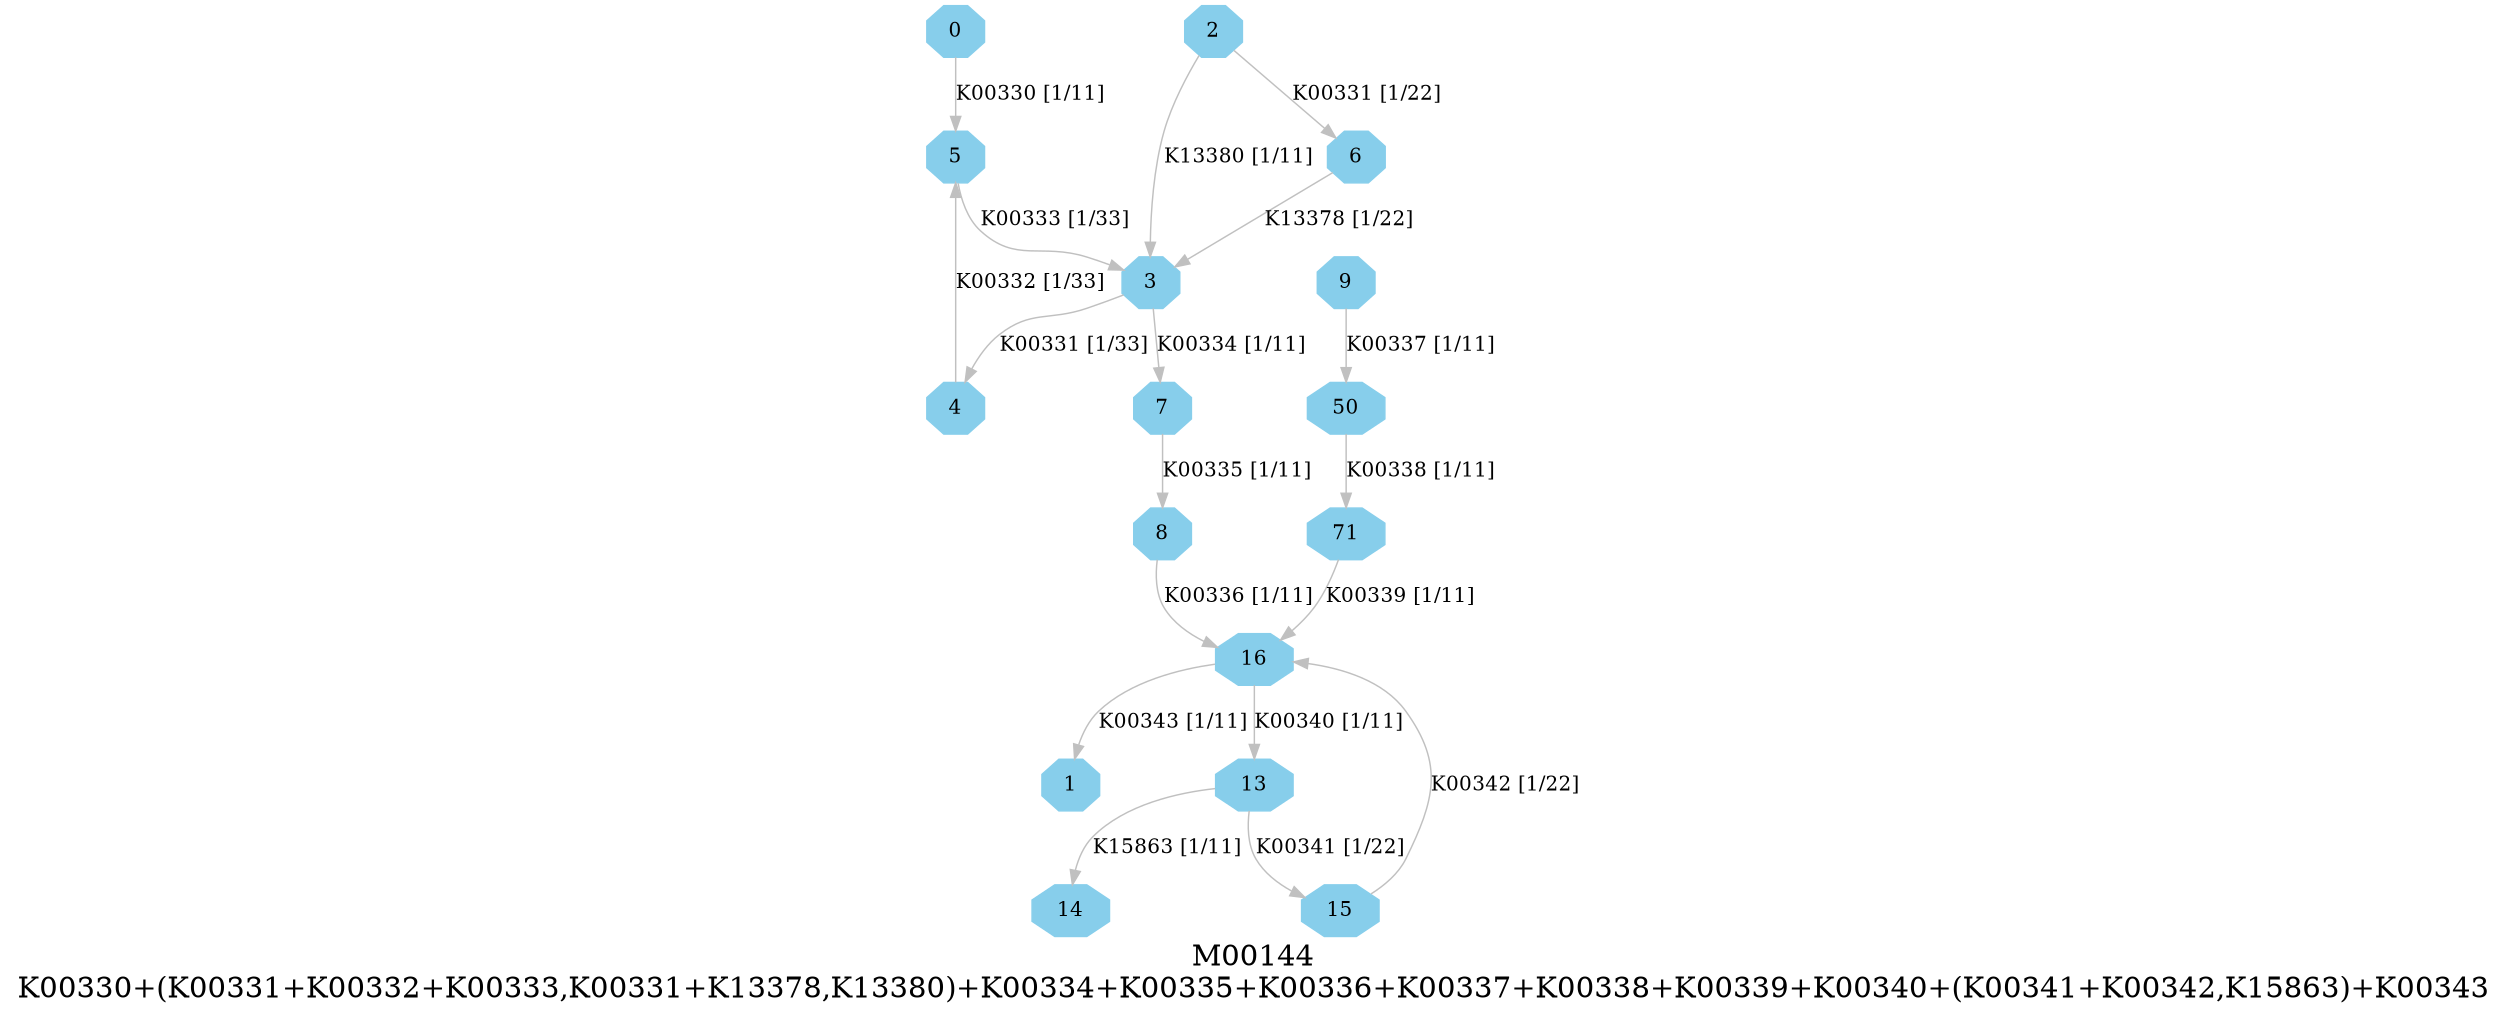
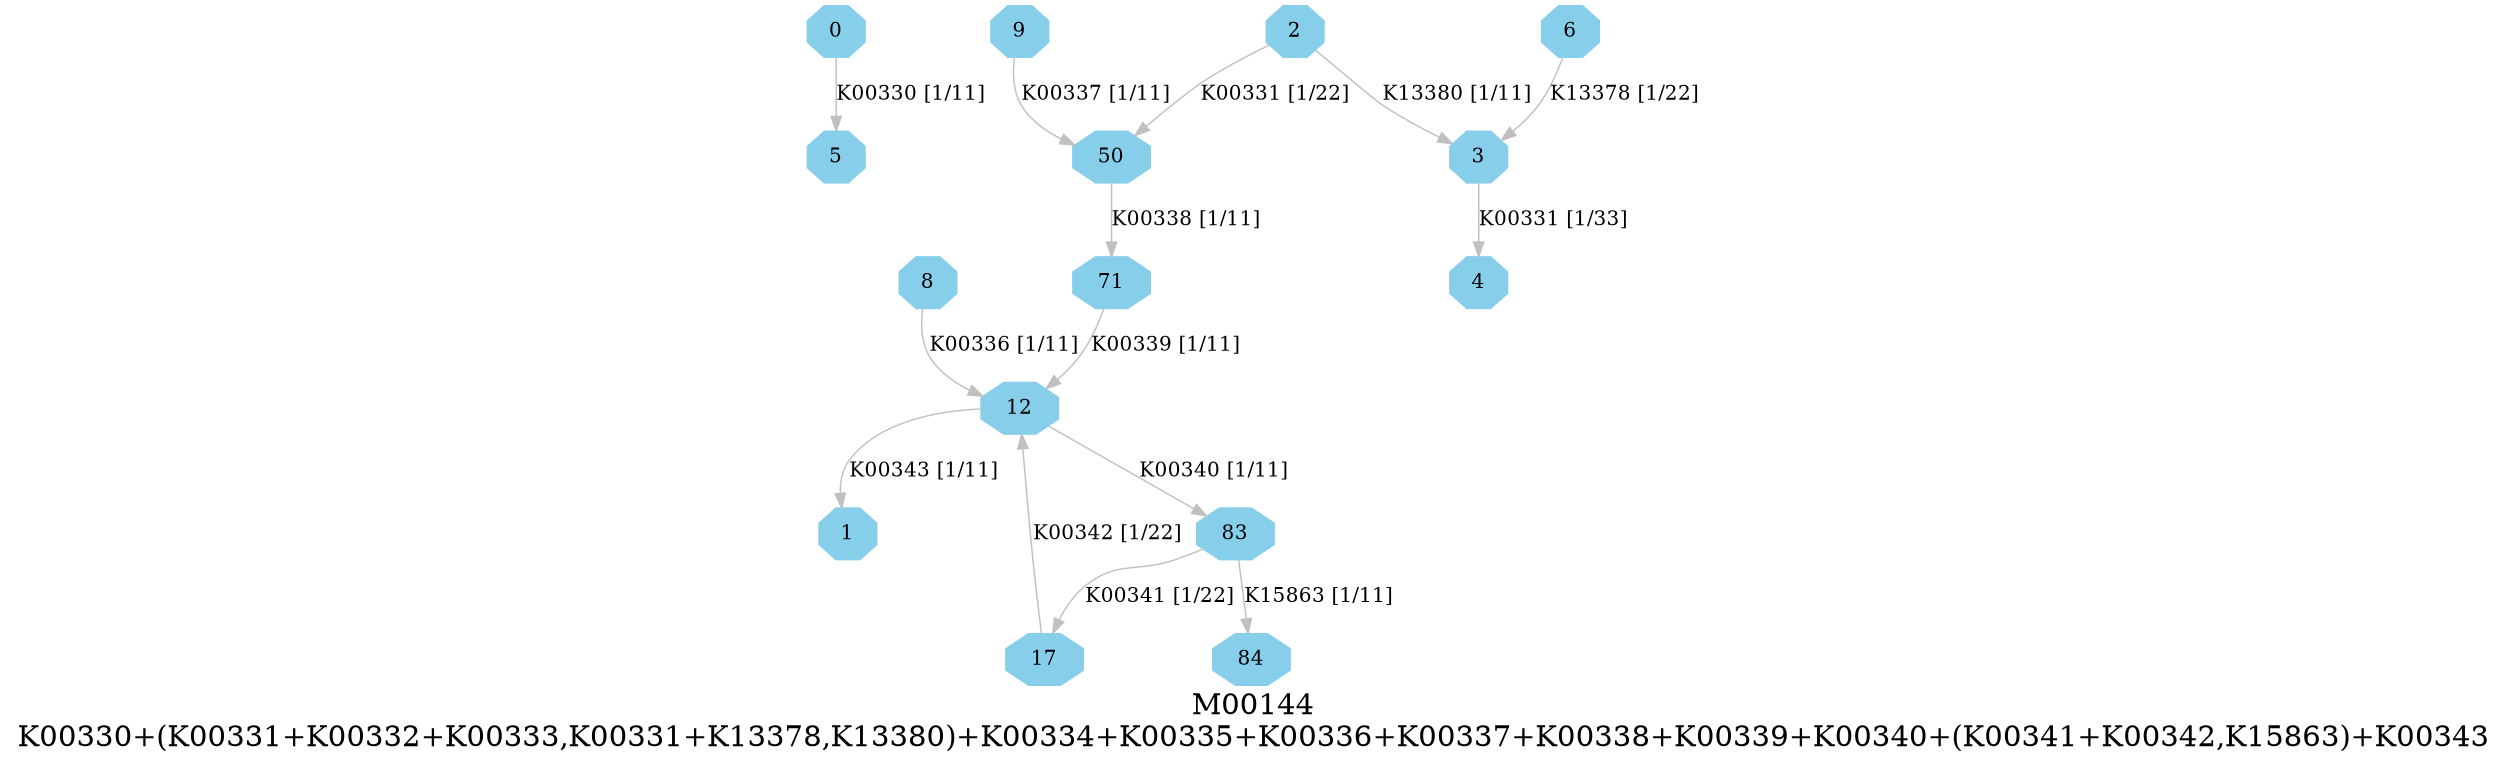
edge "2" -> "6": now "2" -> "50"
edge "5" -> "3": removed, label "K00333 [1/33]"
edge "4" -> "5": removed, label "K00332 [1/33]"
node "7": removed
node "16": label "16" -> "12"
node "13": label "13" -> "83"
node "14": label "14" -> "84"
node "15": label "15" -> "17"
